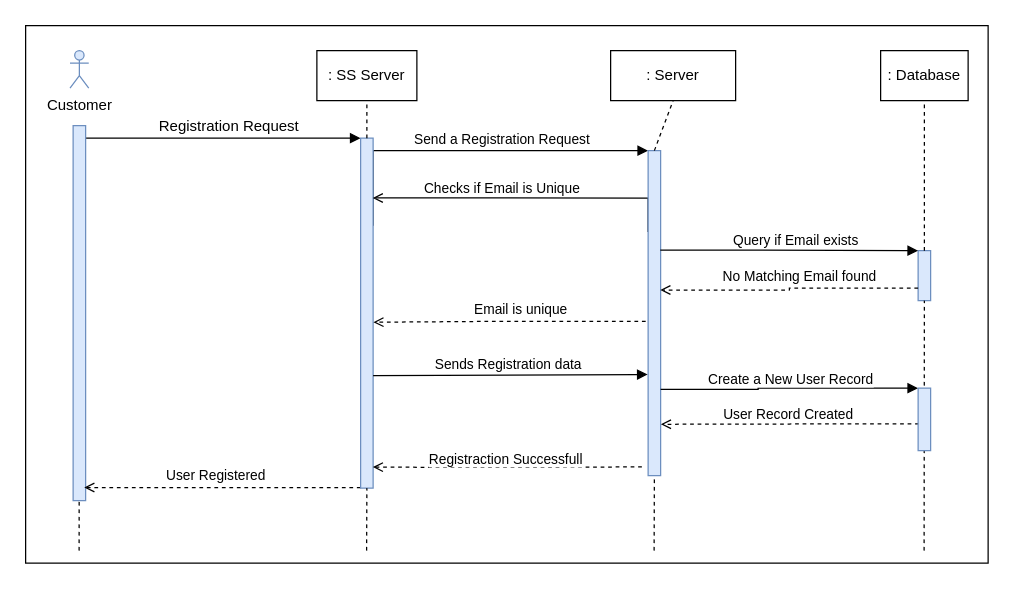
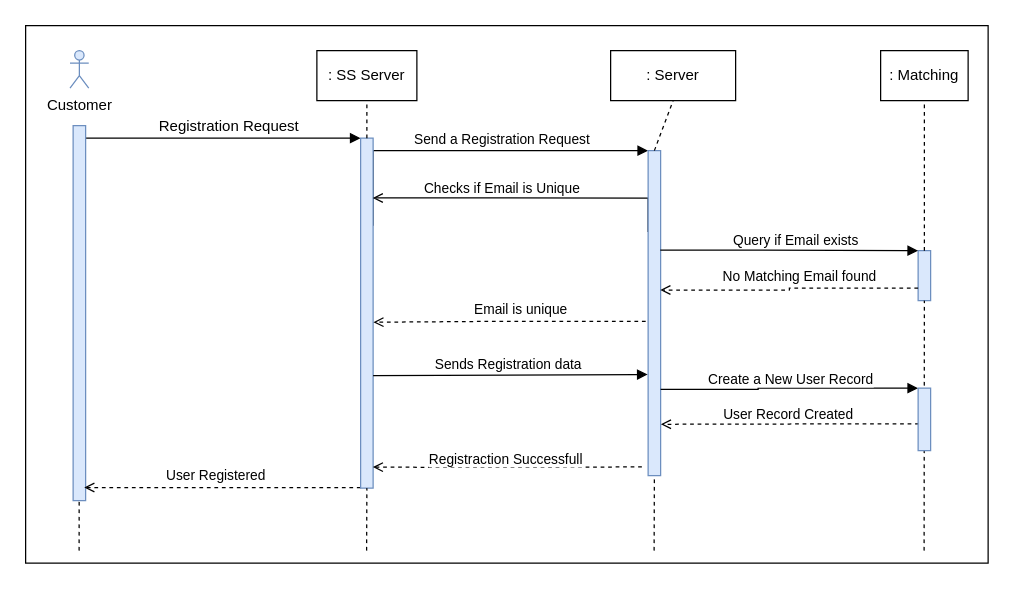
node ": Database": label ": Database" -> ": Matching"
